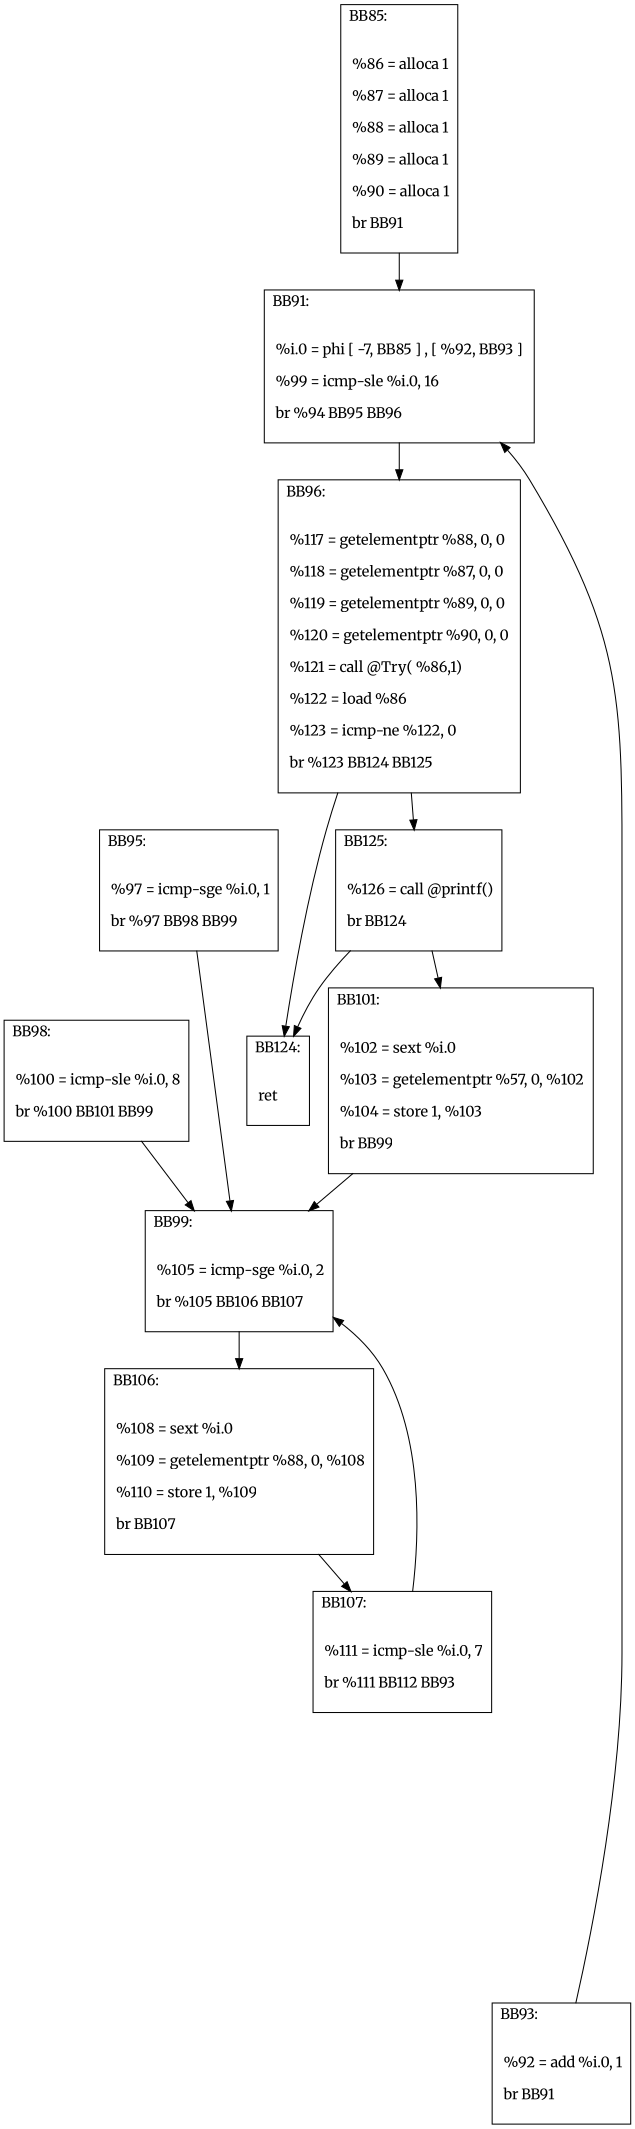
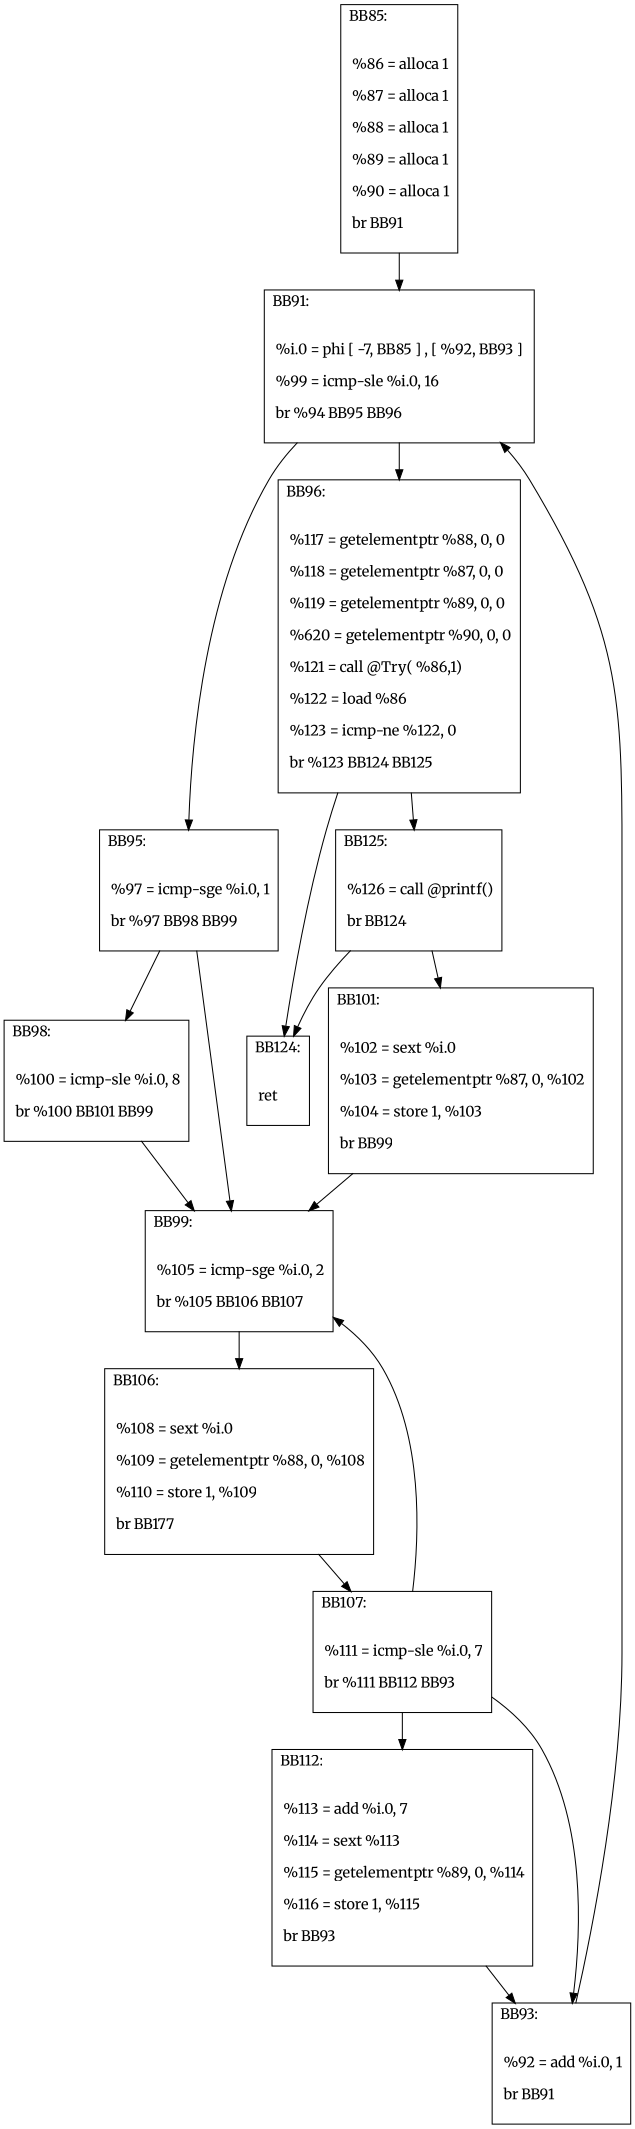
edge "BB91:" -> "BB95:": added
node "BB96:": text "%120 = getelementptr %90, 0, 0" -> "%620 = getelementptr %90, 0, 0"
edge "BB95:" -> "BB98:": added
node "BB101:": text "%103 = getelementptr %57, 0, %102" -> "%103 = getelementptr %87, 0, %102"
node "BB106:": text "br BB107" -> "br BB177"
edge "BB107:" -> "BB93:": added
node "BB112:": added
